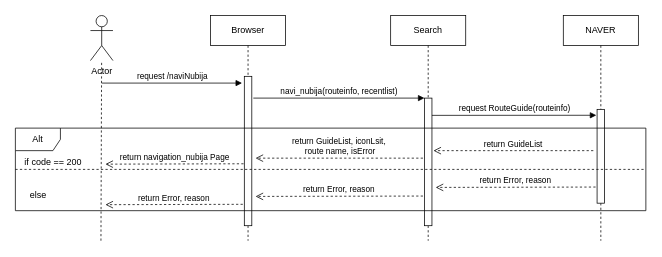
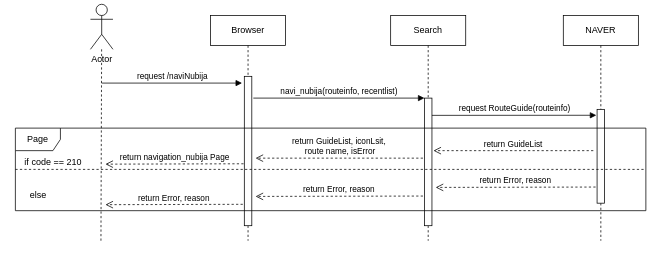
node "Actor": moved (102, 38) -> (102, 27)
node "Alt": label "Alt" -> "Page"
node "if code == 200": label "if code == 200" -> "if code == 210"
